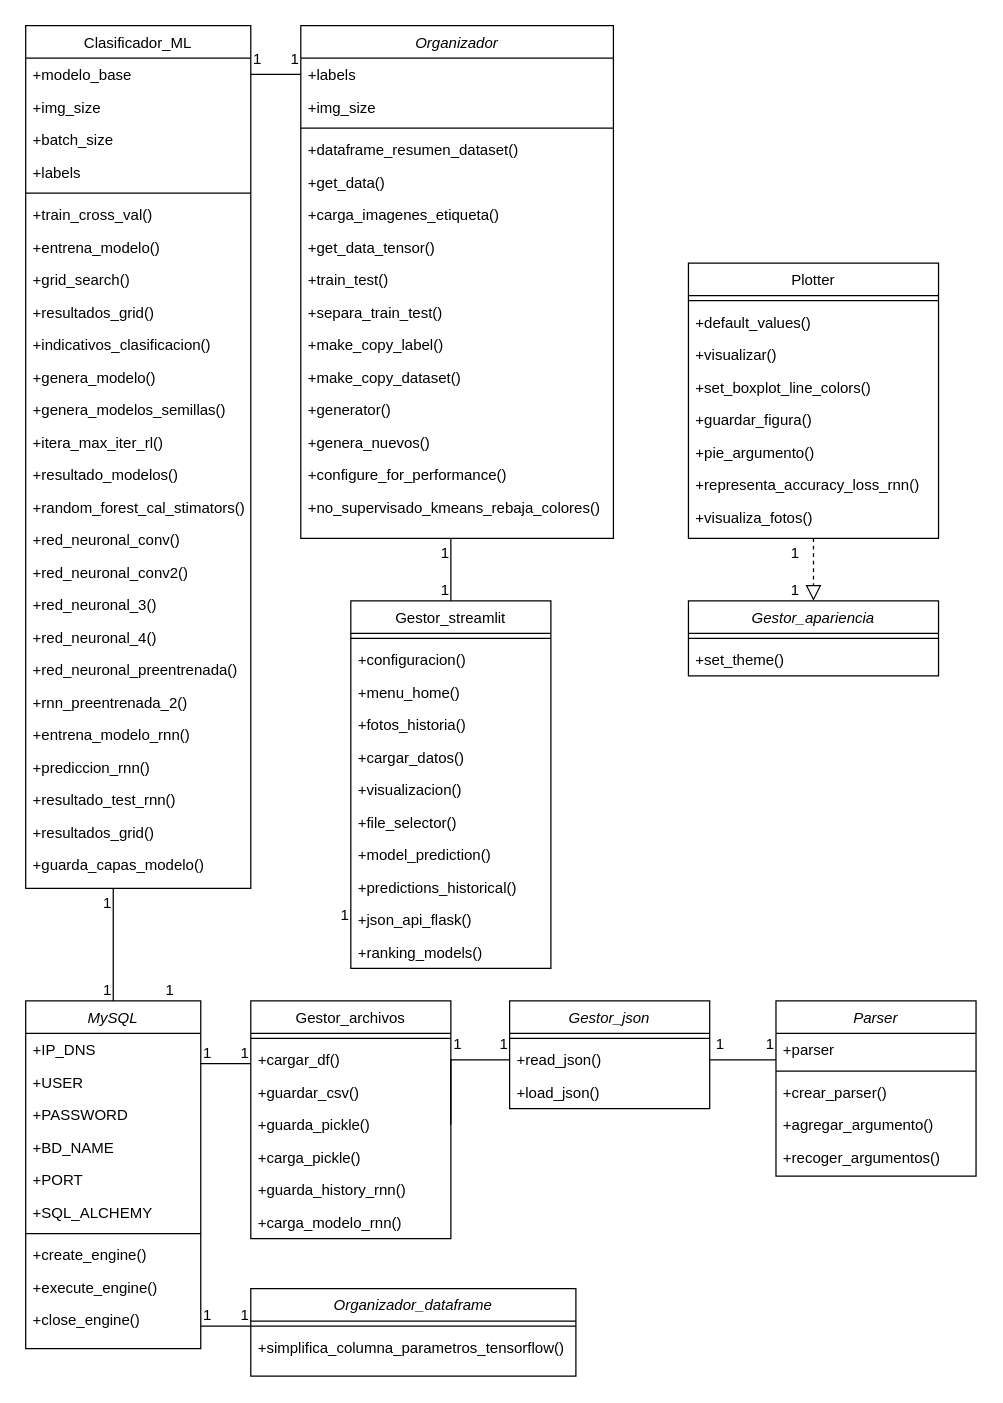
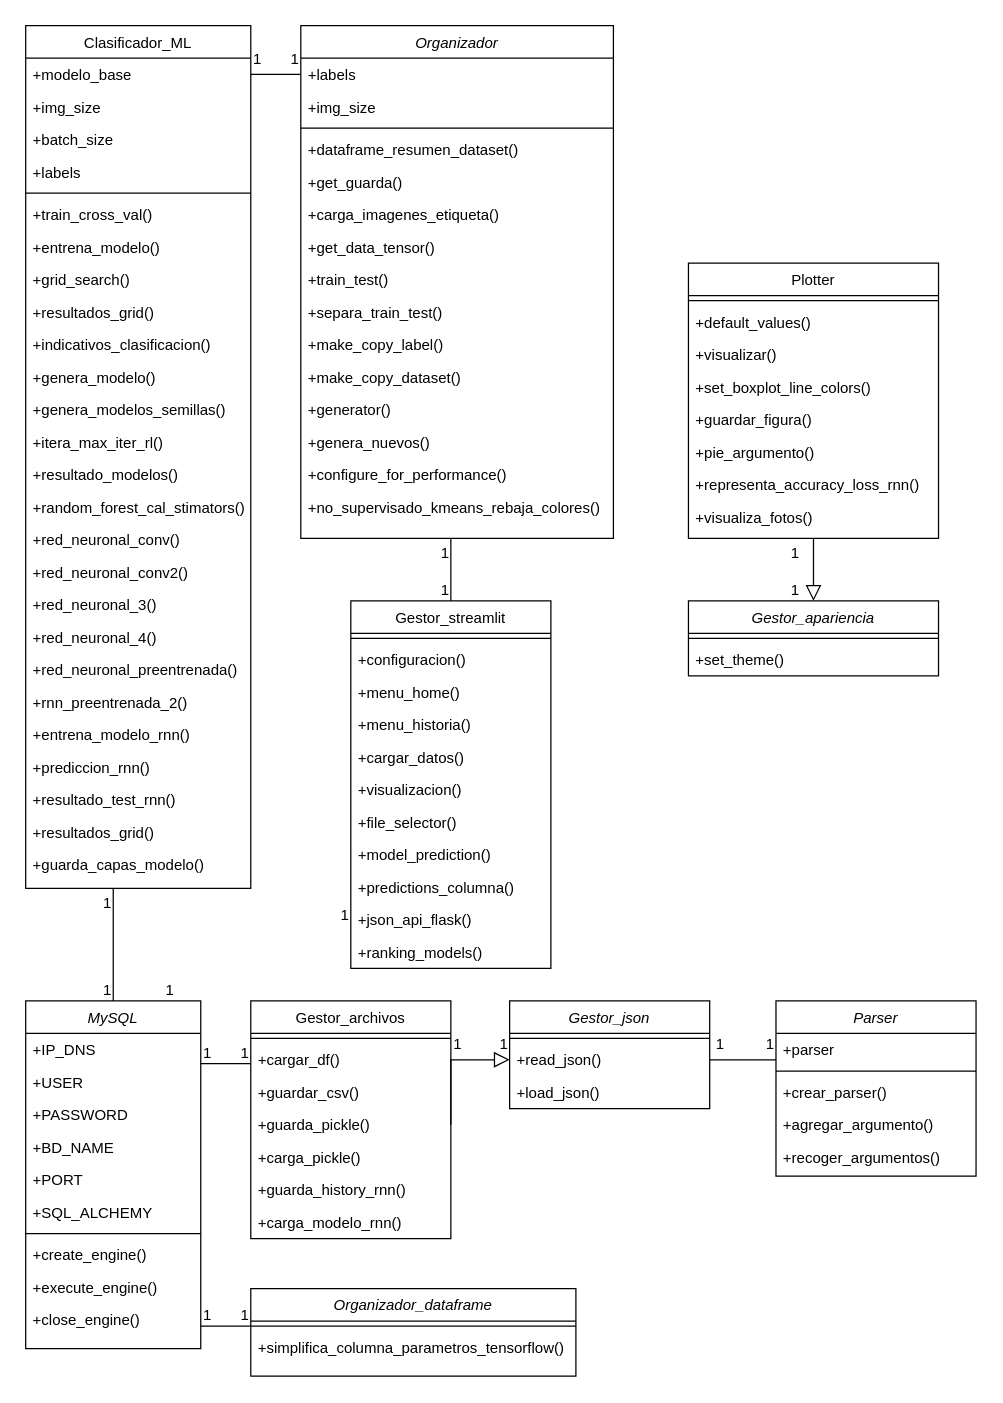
node "+get_data()": label "+get_data()" -> "+get_guarda()"
edge "Plotter" -> "Gestor_apariencia": style dashed -> solid
node "+fotos_historia()": label "+fotos_historia()" -> "+menu_historia()"
node "+predictions_historical()": label "+predictions_historical()" -> "+predictions_columna()"
edge "+read_json()" -- "+guarda_pickle()": arrowhead none -> block
